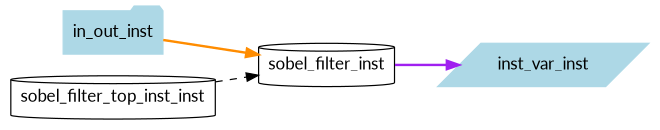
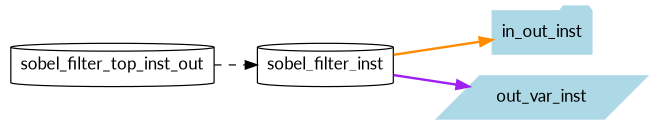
edge "in_out_inst" -> "sobel_filter_inst": reversed
node "inst_var_inst": label "inst_var_inst" -> "out_var_inst"
node "sobel_filter_top_inst_inst": label "sobel_filter_top_inst_inst" -> "sobel_filter_top_inst_out"
